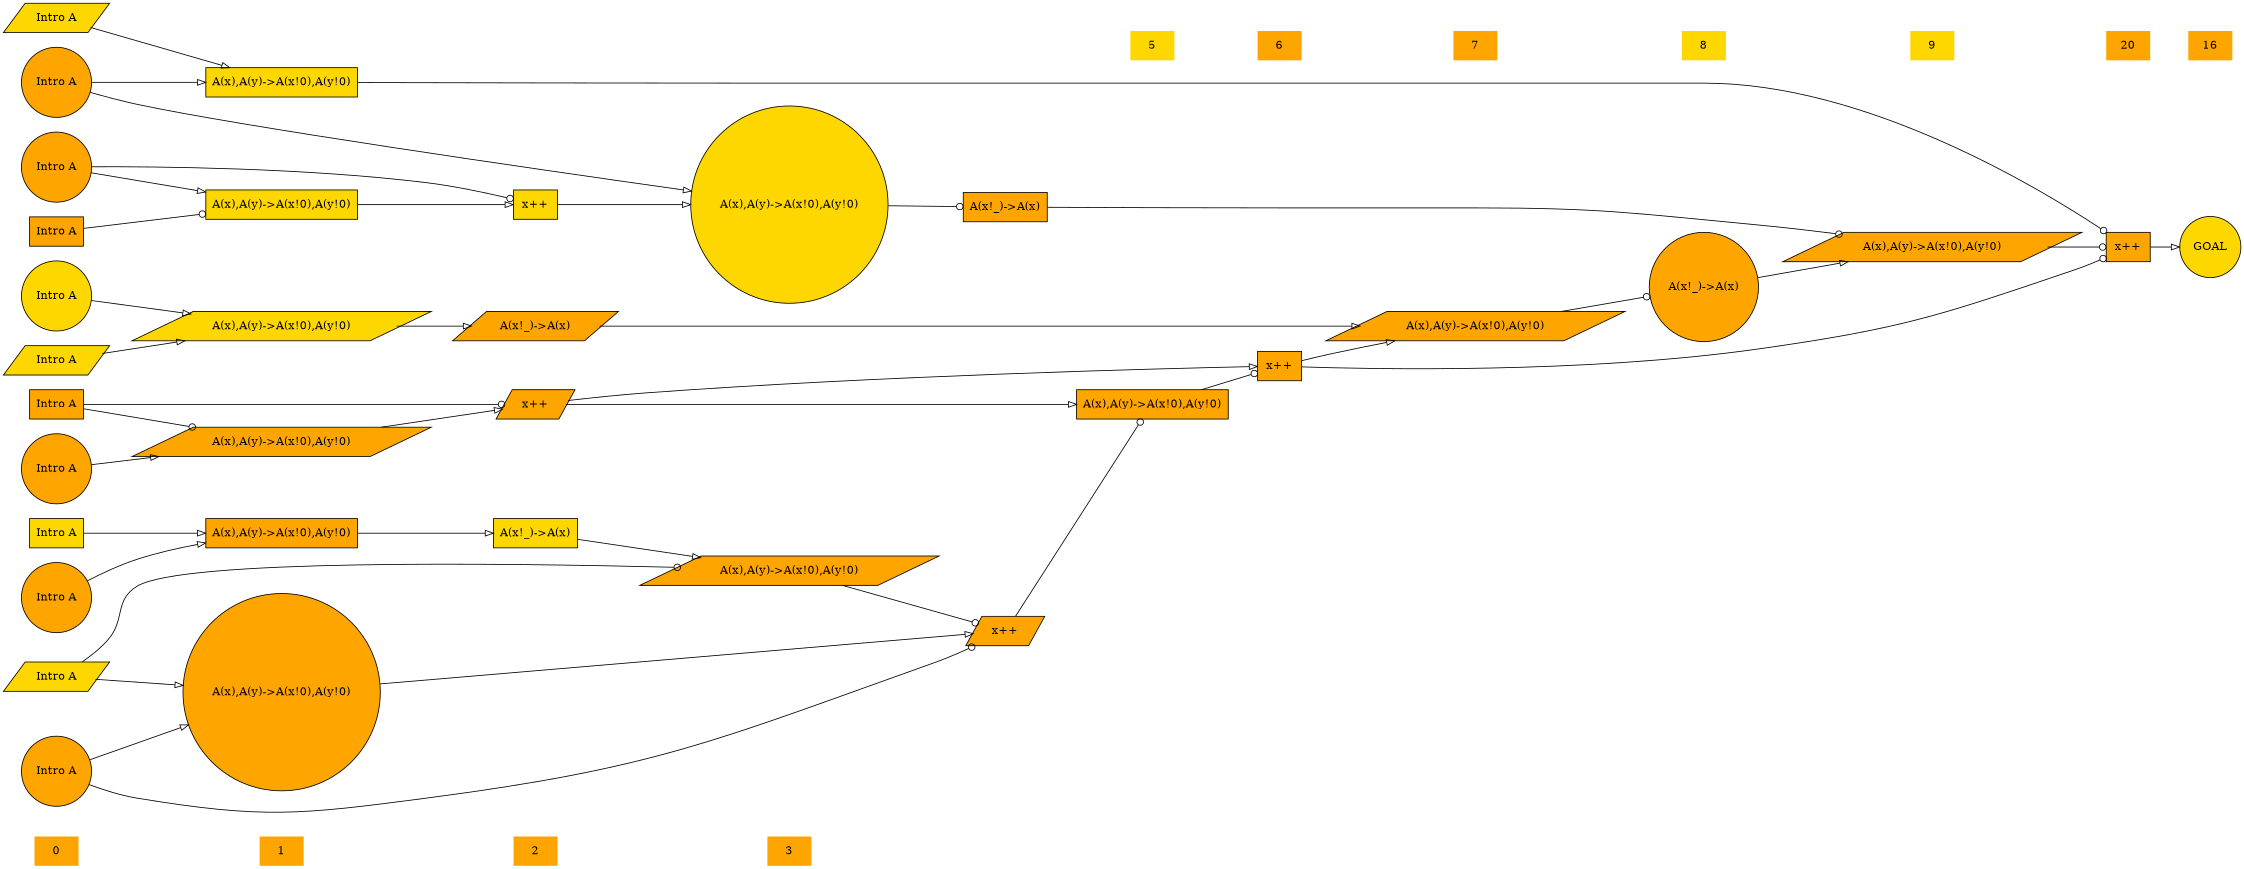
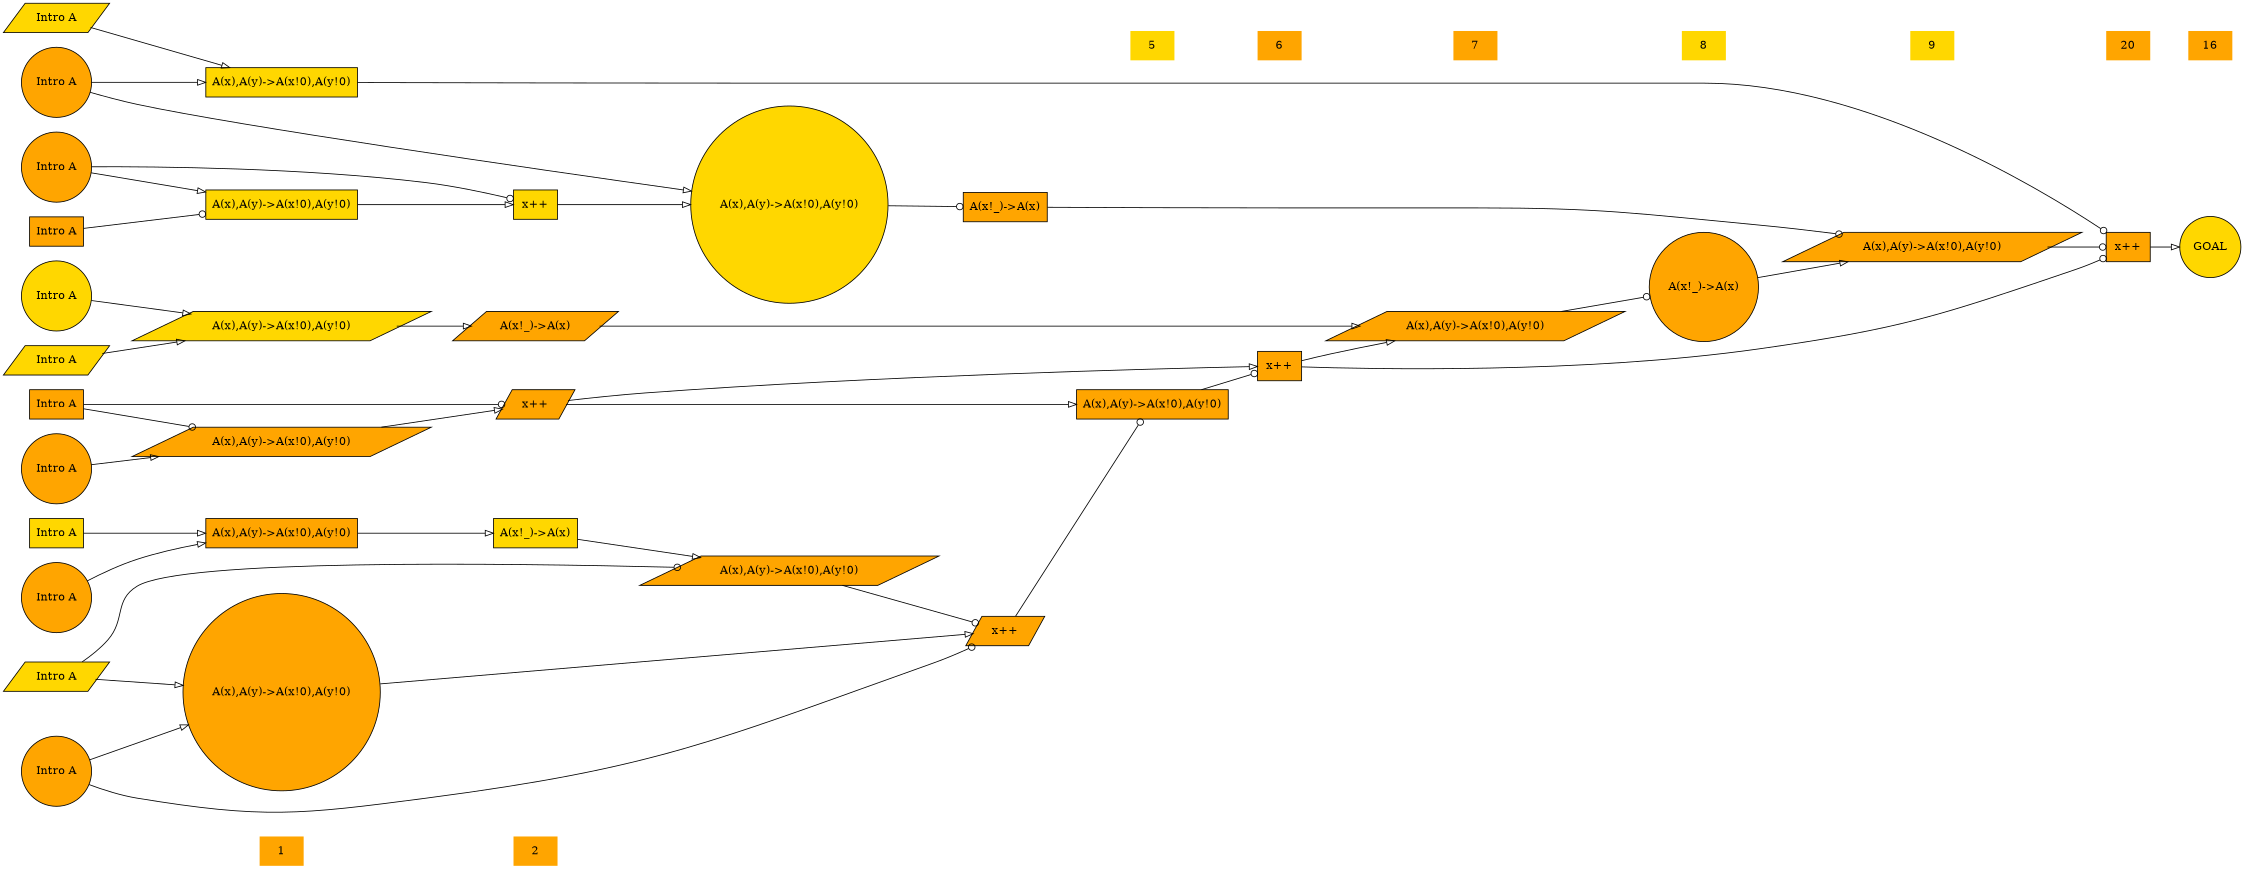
node "0": removed
node "3": removed
